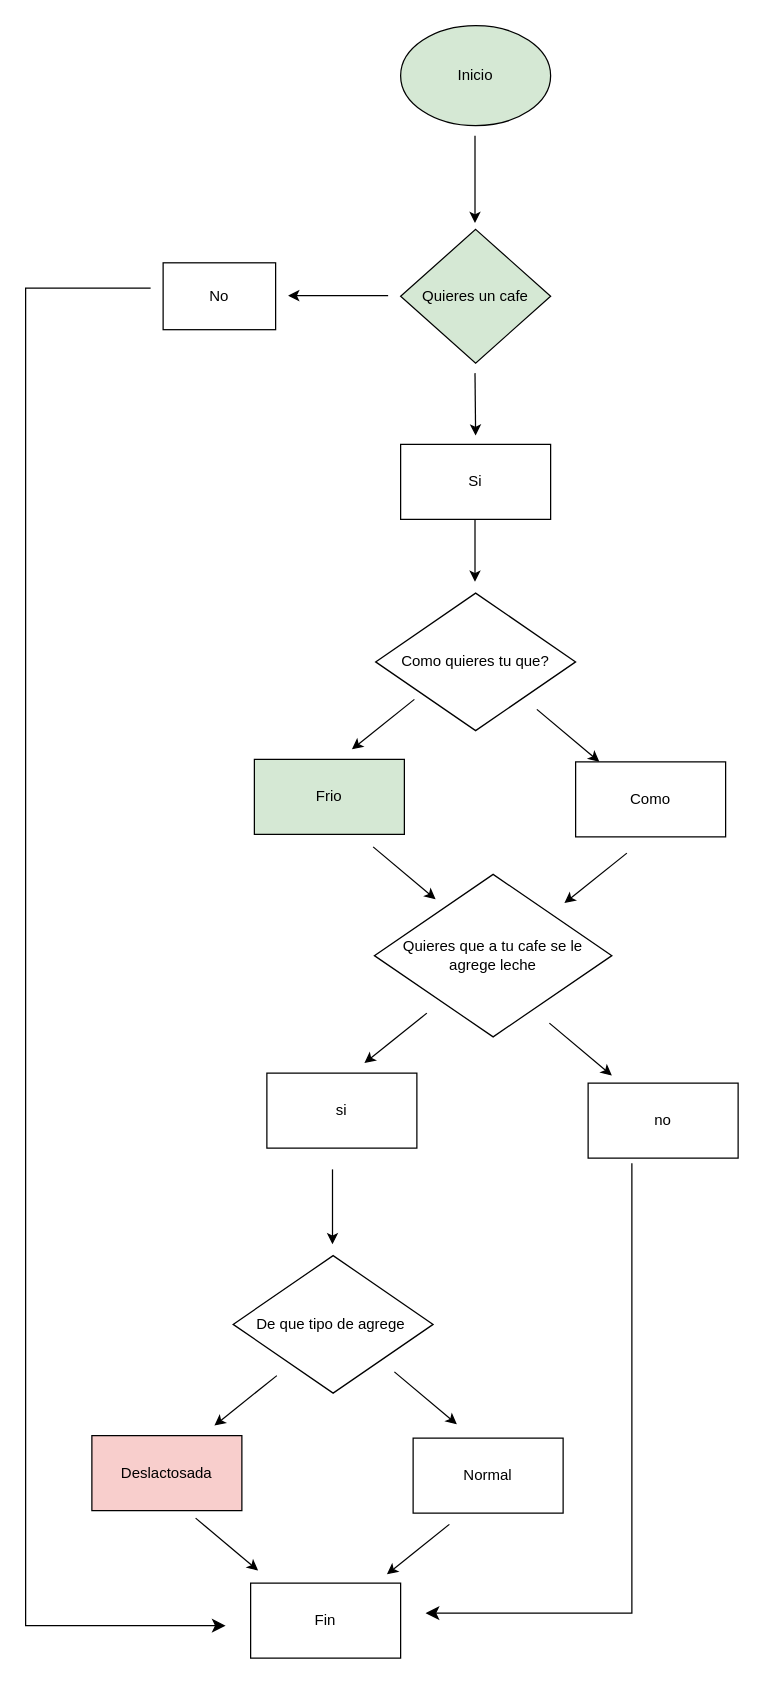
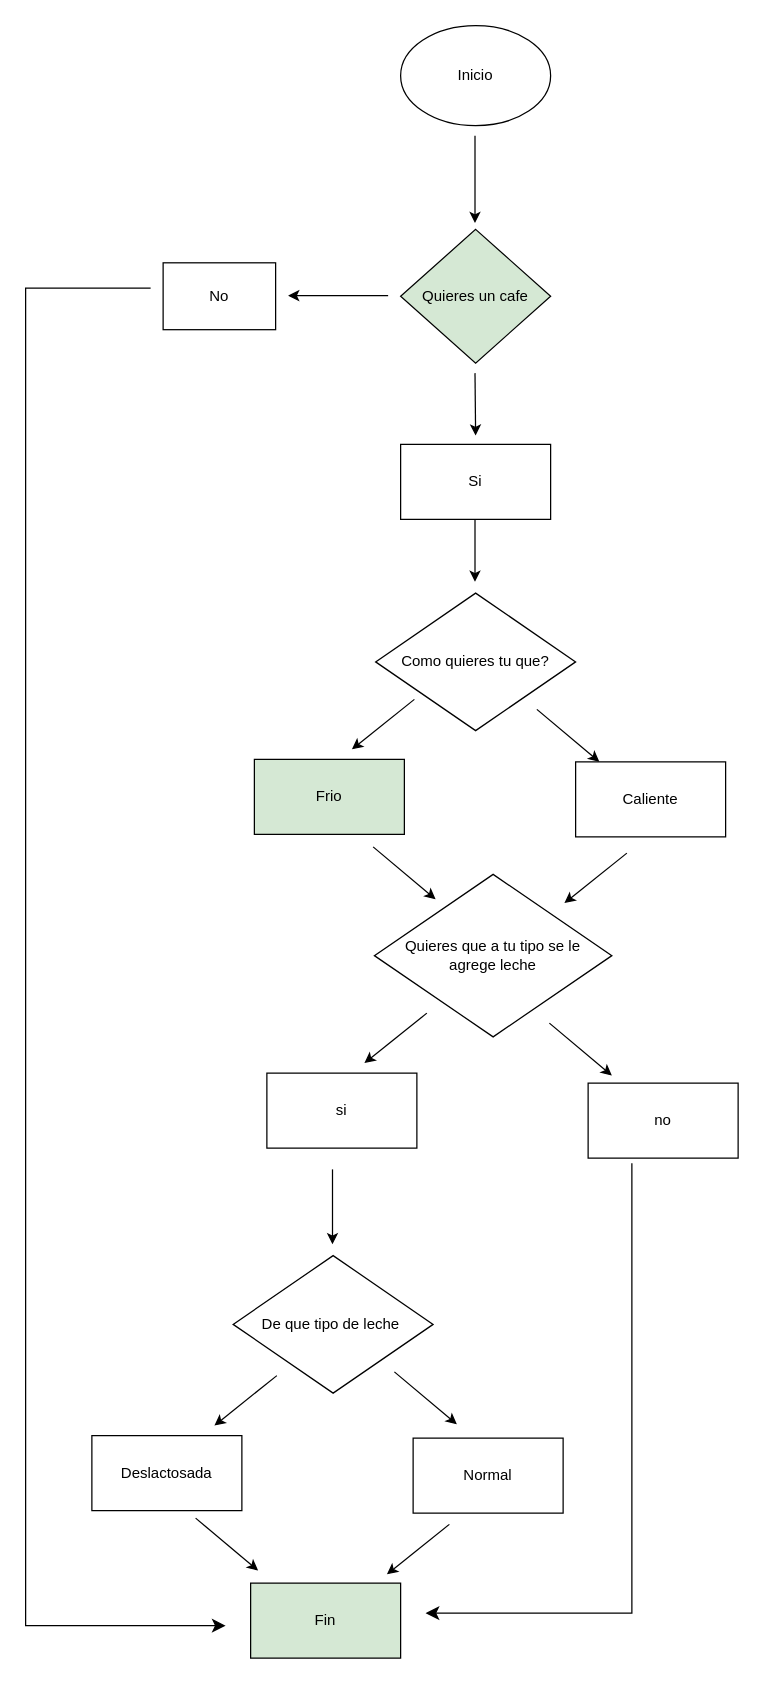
node "Inicio": fillcolor #d5e8d4 -> #ffffff
node "Como": label "Como" -> "Caliente"
node "Quieres que a tu cafe se le agrege leche": label "Quieres que a tu cafe se le agrege leche" -> "Quieres que a tu tipo se le agrege leche"
node "De que tipo de agrege": label "De que tipo de agrege" -> "De que tipo de leche"
node "Deslactosada": fillcolor #f8cecc -> #ffffff
node "Fin": fillcolor #ffffff -> #d5e8d4
